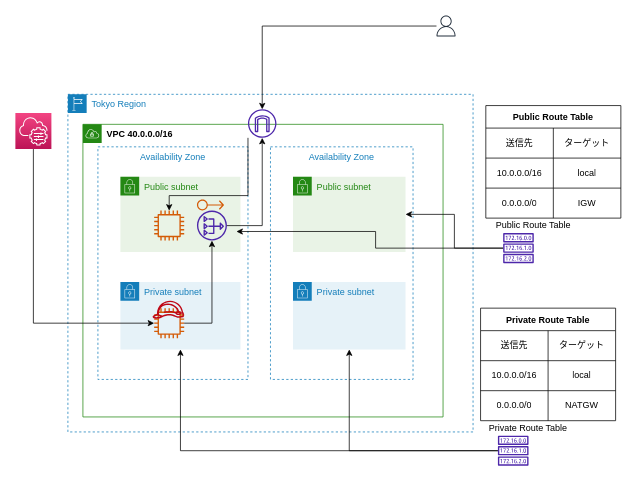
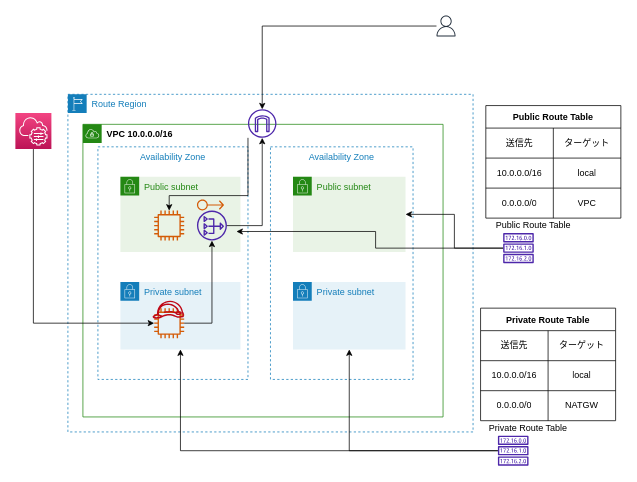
node "Tokyo Region": label "Tokyo Region" -> "Route Region"
node "VPC 40.0.0.0/16": label "VPC 40.0.0.0/16" -> "VPC 10.0.0.0/16"
node "IGW": label "IGW" -> "VPC"
